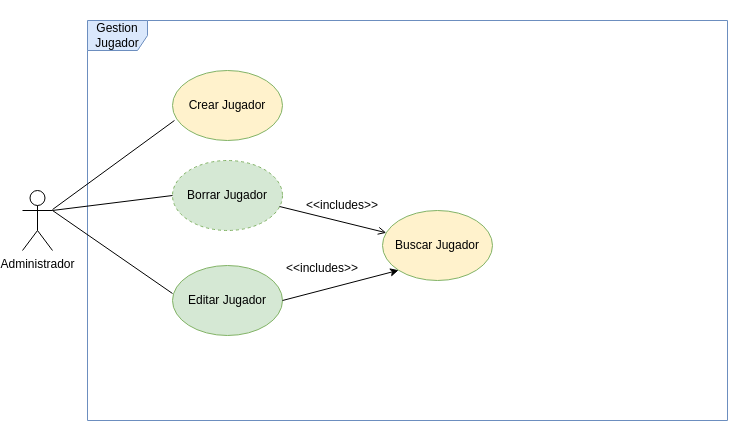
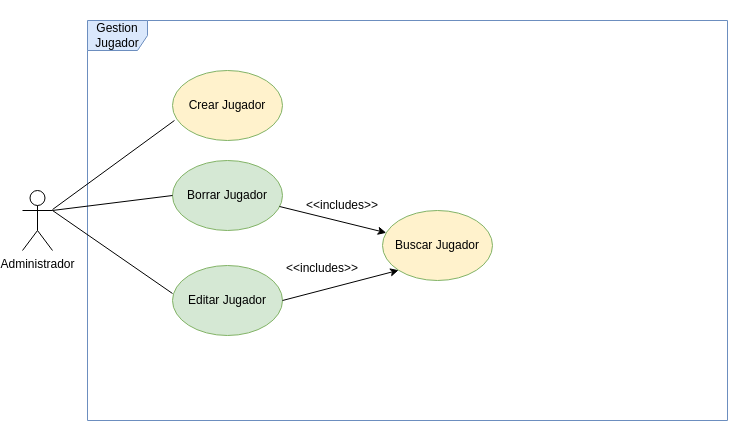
node "Borrar Jugador": style dashed -> solid
edge "Borrar Jugador" -> "Buscar Jugador": arrowhead open -> classic
